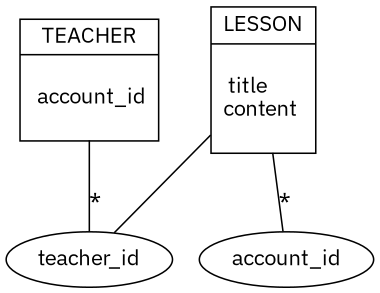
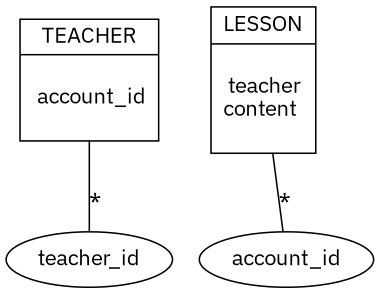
node "LESSON": text "title" -> "teacher"
edge "LESSON" -- "teacher_id": removed
